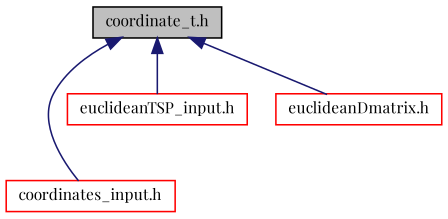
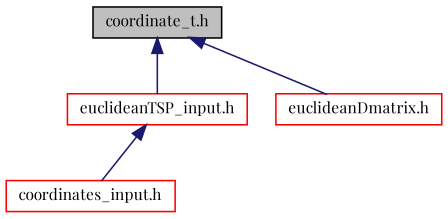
edge "coordinates_input.h" -> "coordinate_t.h": now "coordinates_input.h" -> "euclideanTSP_input.h"
